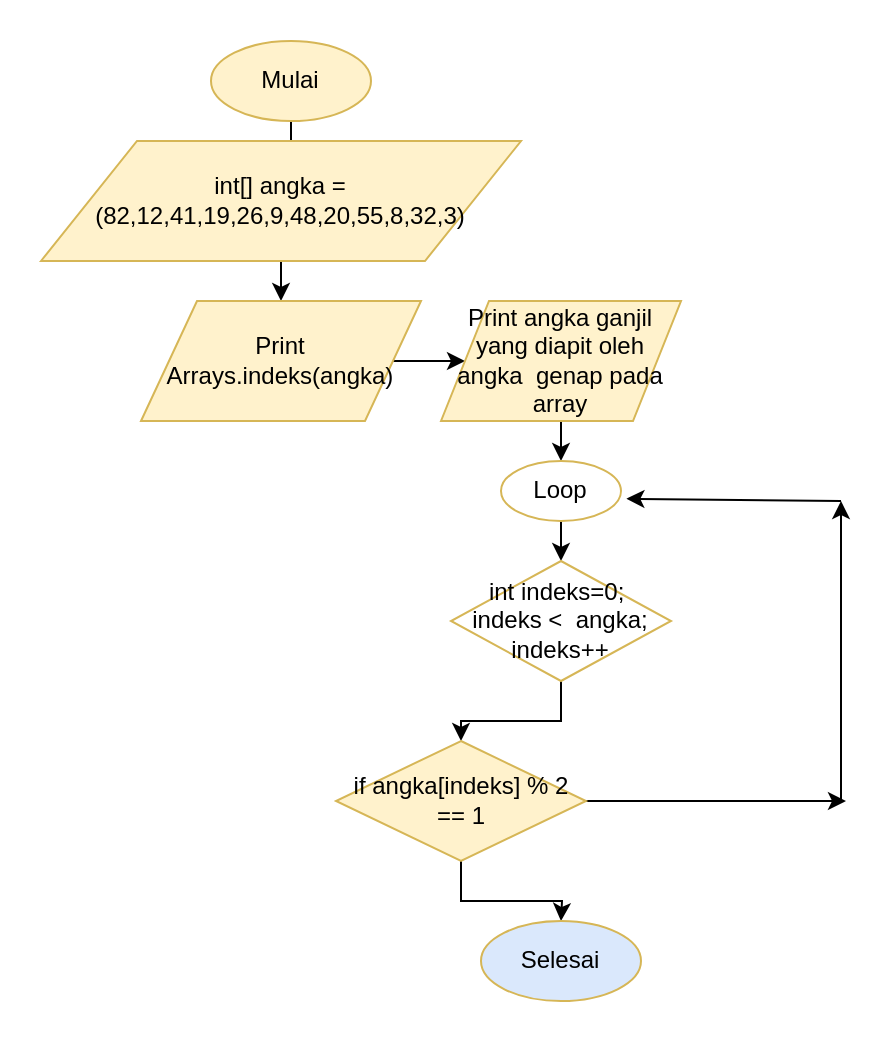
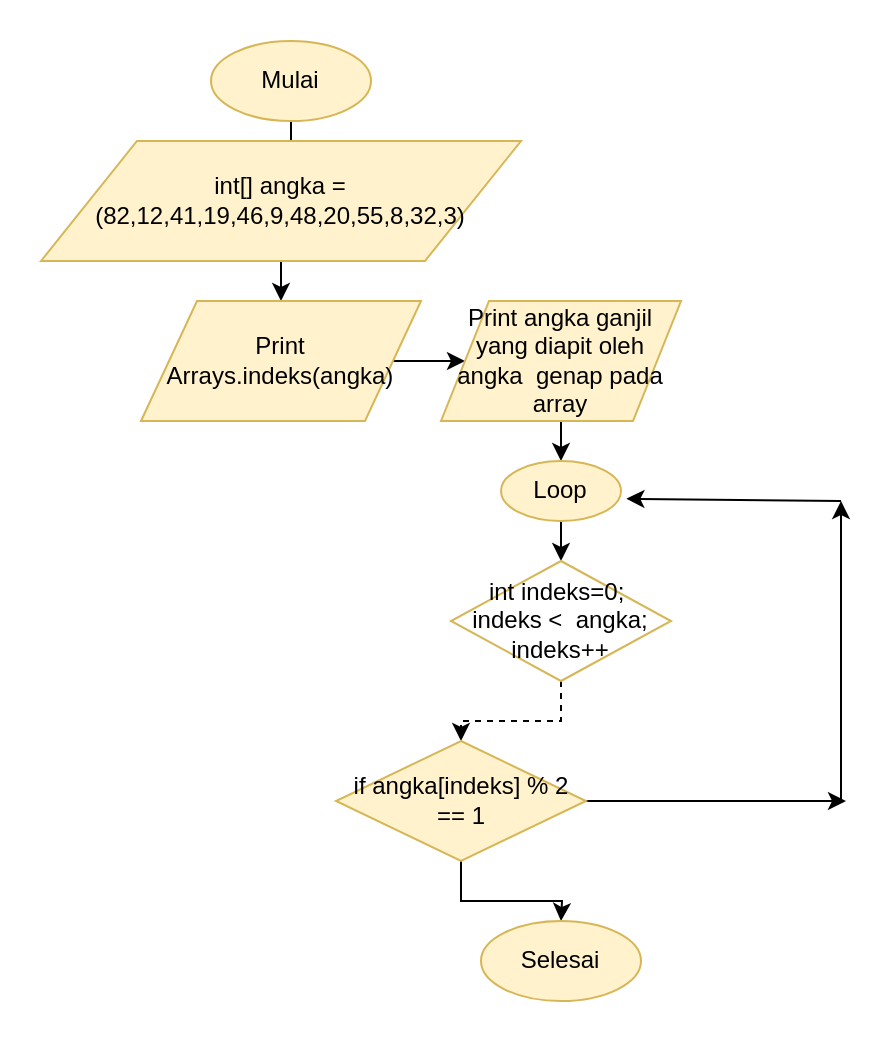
node "int[] angka = (82,12,41,19,26,9,48,20,55,8,32,3)": label "int[] angka = (82,12,41,19,26,9,48,20,55,8,32,3)" -> "int[] angka = (82,12,41,19,46,9,48,20,55,8,32,3)"
node "Loop": fillcolor #ffffff -> #fff2cc
edge "int indeks=0; indeks < angka; indeks++" -> "if angka[indeks] % 2 == 1": style solid -> dashed
node "Selesai": fillcolor #dae8fc -> #fff2cc
